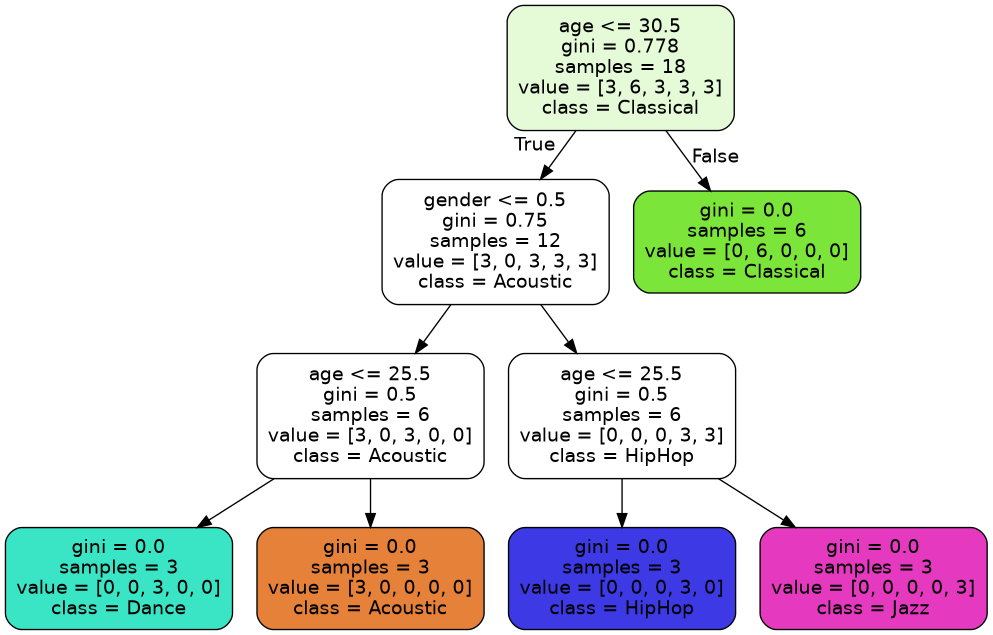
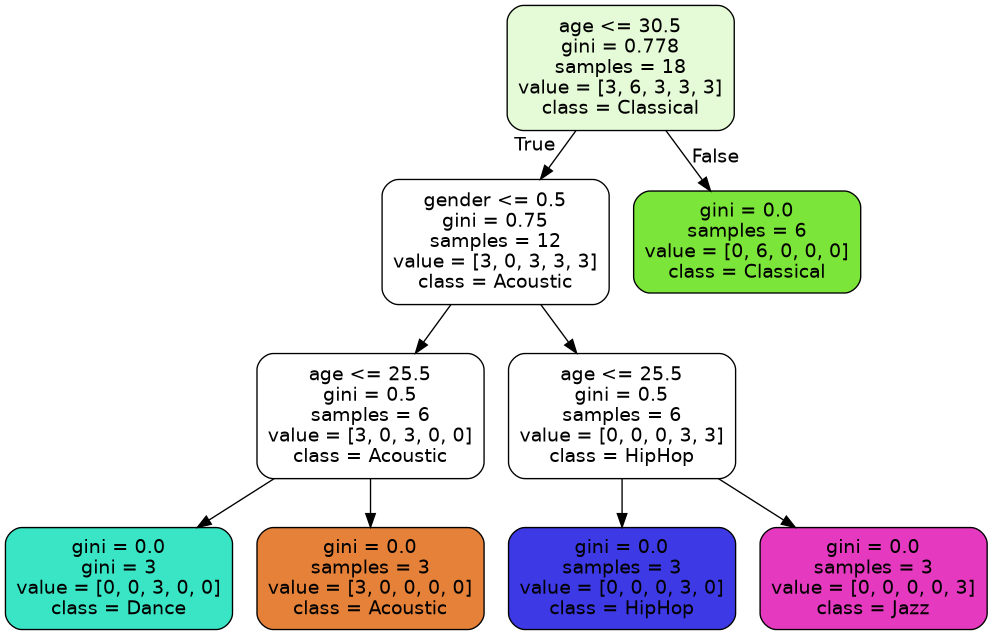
node "gini = 0.0 samples = 3 value = [0, 0, 3, 0, 0] class = Dance": label "gini = 0.0 samples = 3 value = [0, 0, 3, 0, 0] class = Dance" -> "gini = 0.0 gini = 3 value = [0, 0, 3, 0, 0] class = Dance"
